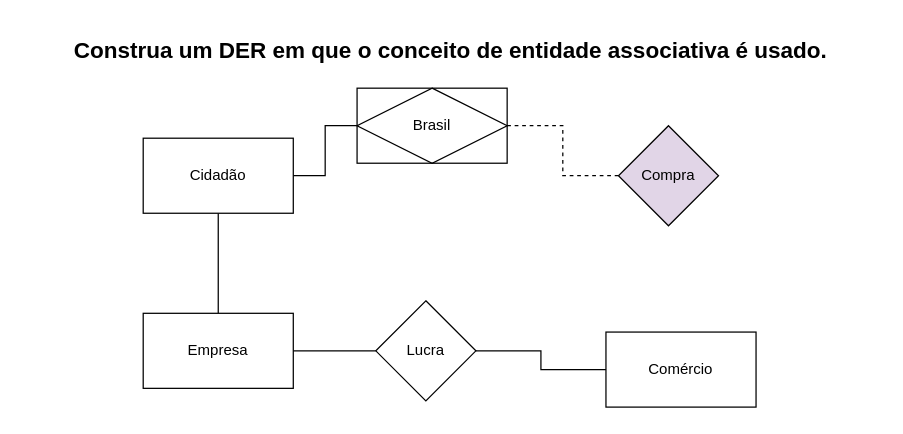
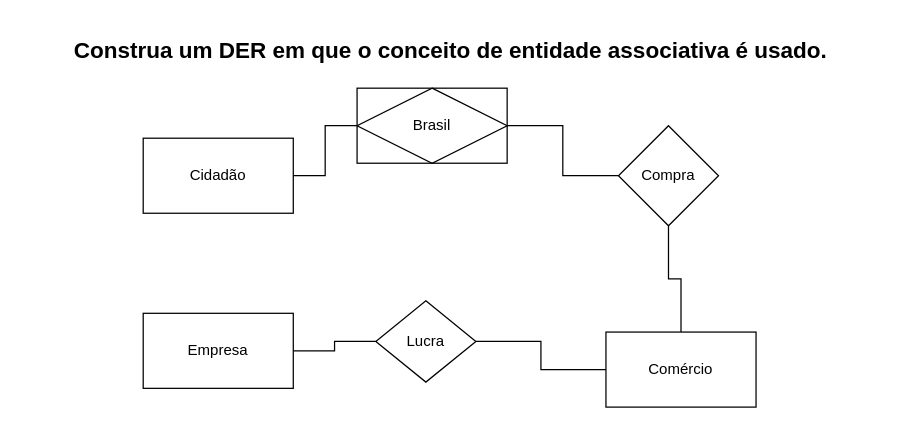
edge "Brasil" -- "Compra": style dashed -> solid
node "Compra": fillcolor #e1d5e7 -> #ffffff
edge "Cidadão" -- "Empresa": removed
edge "Compra" -- "Comércio": added
node "Lucra": size 100x100 -> 100x81
